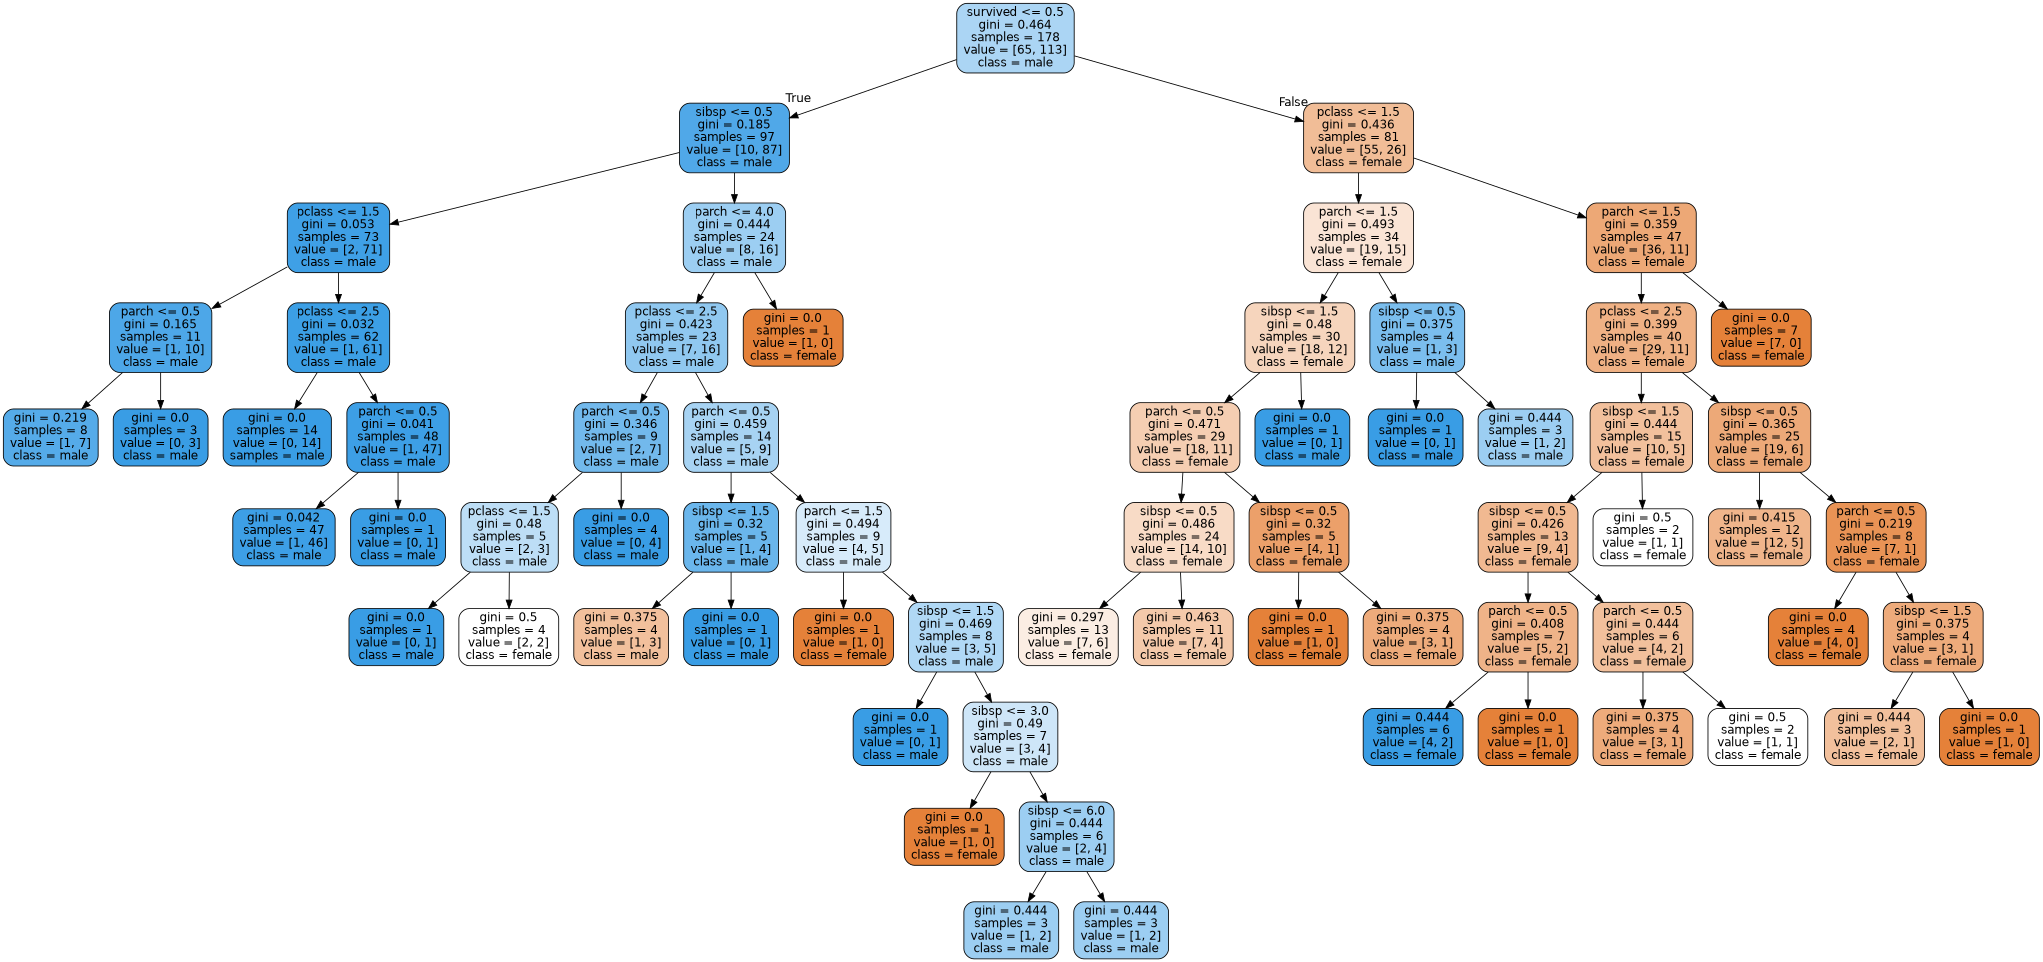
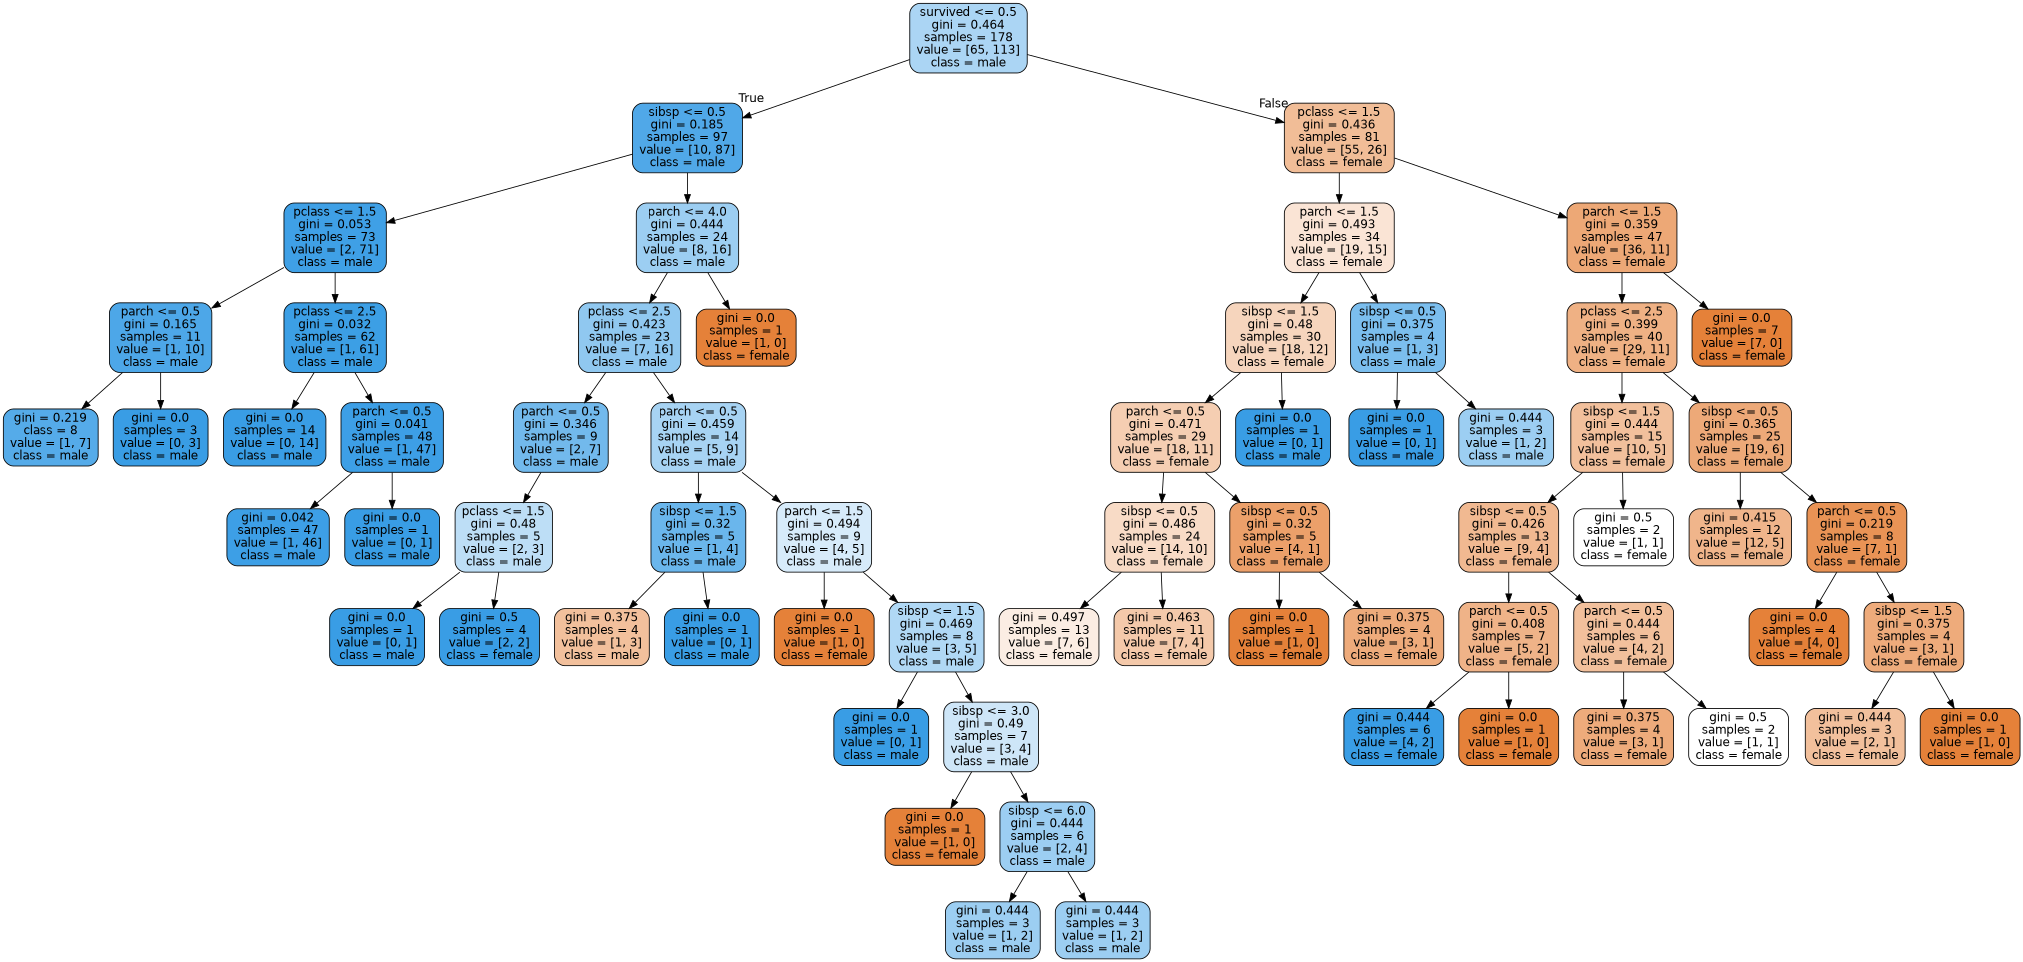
node "gini = 0.219 samples = 8 value = [1, 7] class = male": label "gini = 0.219 samples = 8 value = [1, 7] class = male" -> "gini = 0.219 class = 8 value = [1, 7] class = male"
node "gini = 0.0 samples = 14 value = [0, 14] samples = male": label "gini = 0.0 samples = 14 value = [0, 14] samples = male" -> "gini = 0.0 samples = 14 value = [0, 14] class = male"
node "gini = 0.0 samples = 4 value = [0, 4] class = male": removed
node "gini = 0.5 samples = 4 value = [2, 2] class = female": fillcolor #ffffff -> #399de5
node "gini = 0.297 samples = 13 value = [7, 6] class = female": label "gini = 0.297 samples = 13 value = [7, 6] class = female" -> "gini = 0.497 samples = 13 value = [7, 6] class = female"
